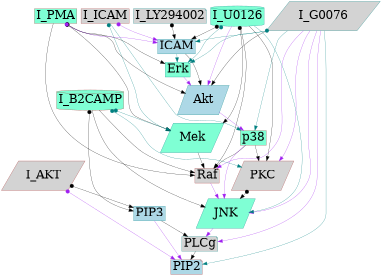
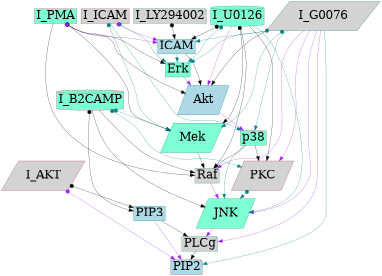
edge "I_ICAM" -- "Erk": added
edge "I_G0076" -- "Mek": added
edge "p38" -> "JNK": color purple -> teal
node "Raf": color brown -> teal
edge "PKC" -- "JNK": color black -> teal
